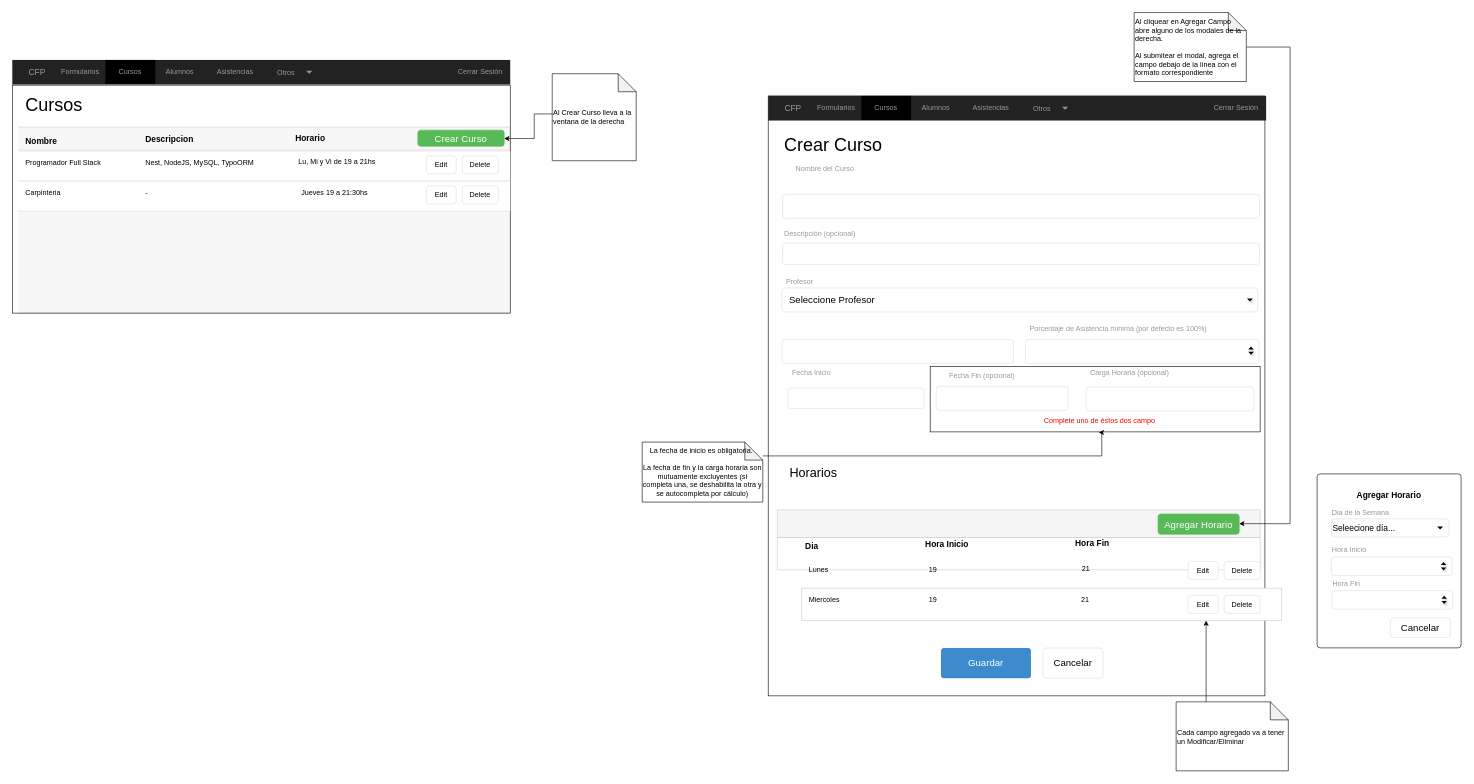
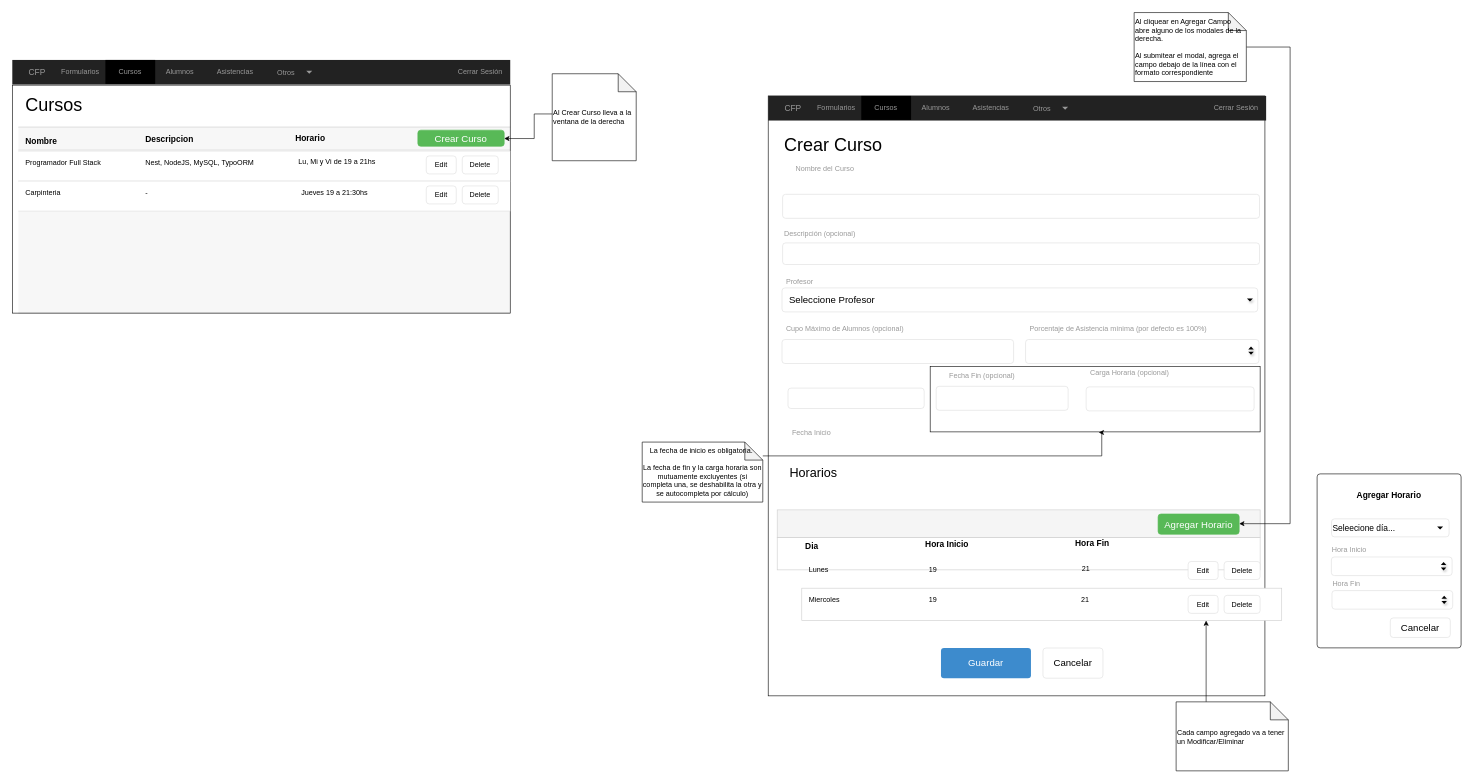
node "Cupo Máximo de Alumnos (opcional)": added
node "Fecha Inicio": moved (844, 373) -> (844, 433)
node "Complete uno de éstos dos campo": removed
node "Dia de la Semana": removed
